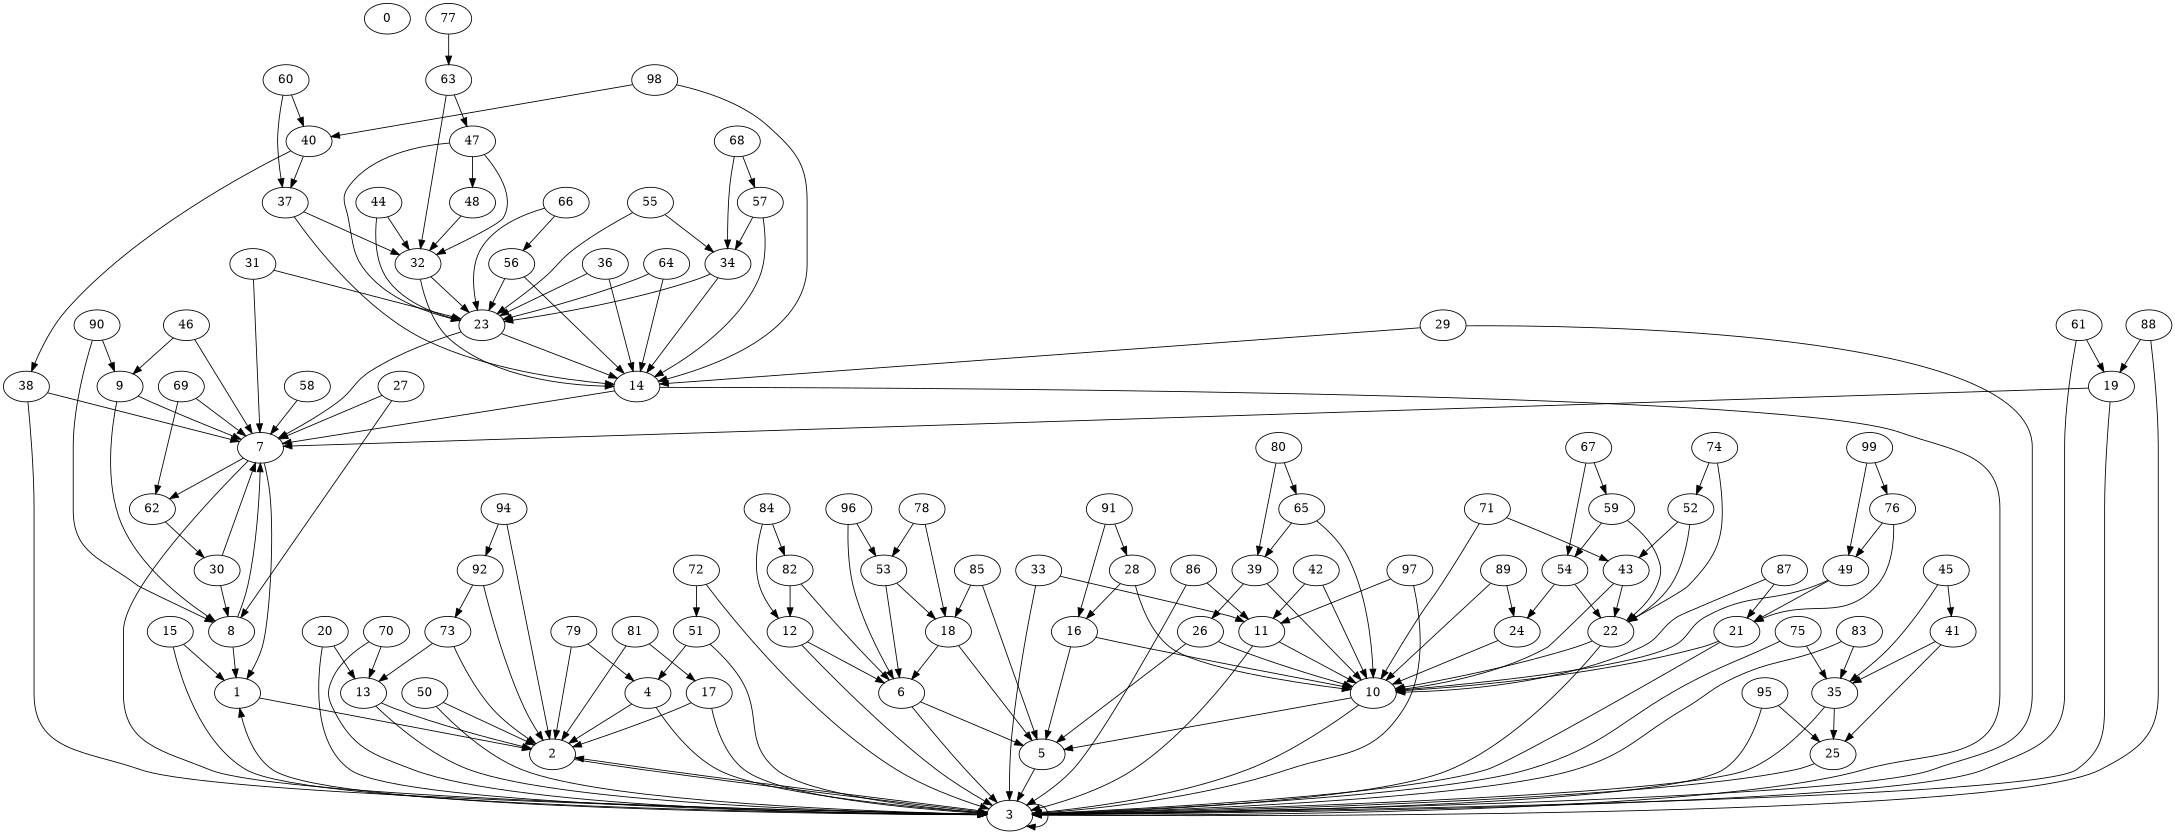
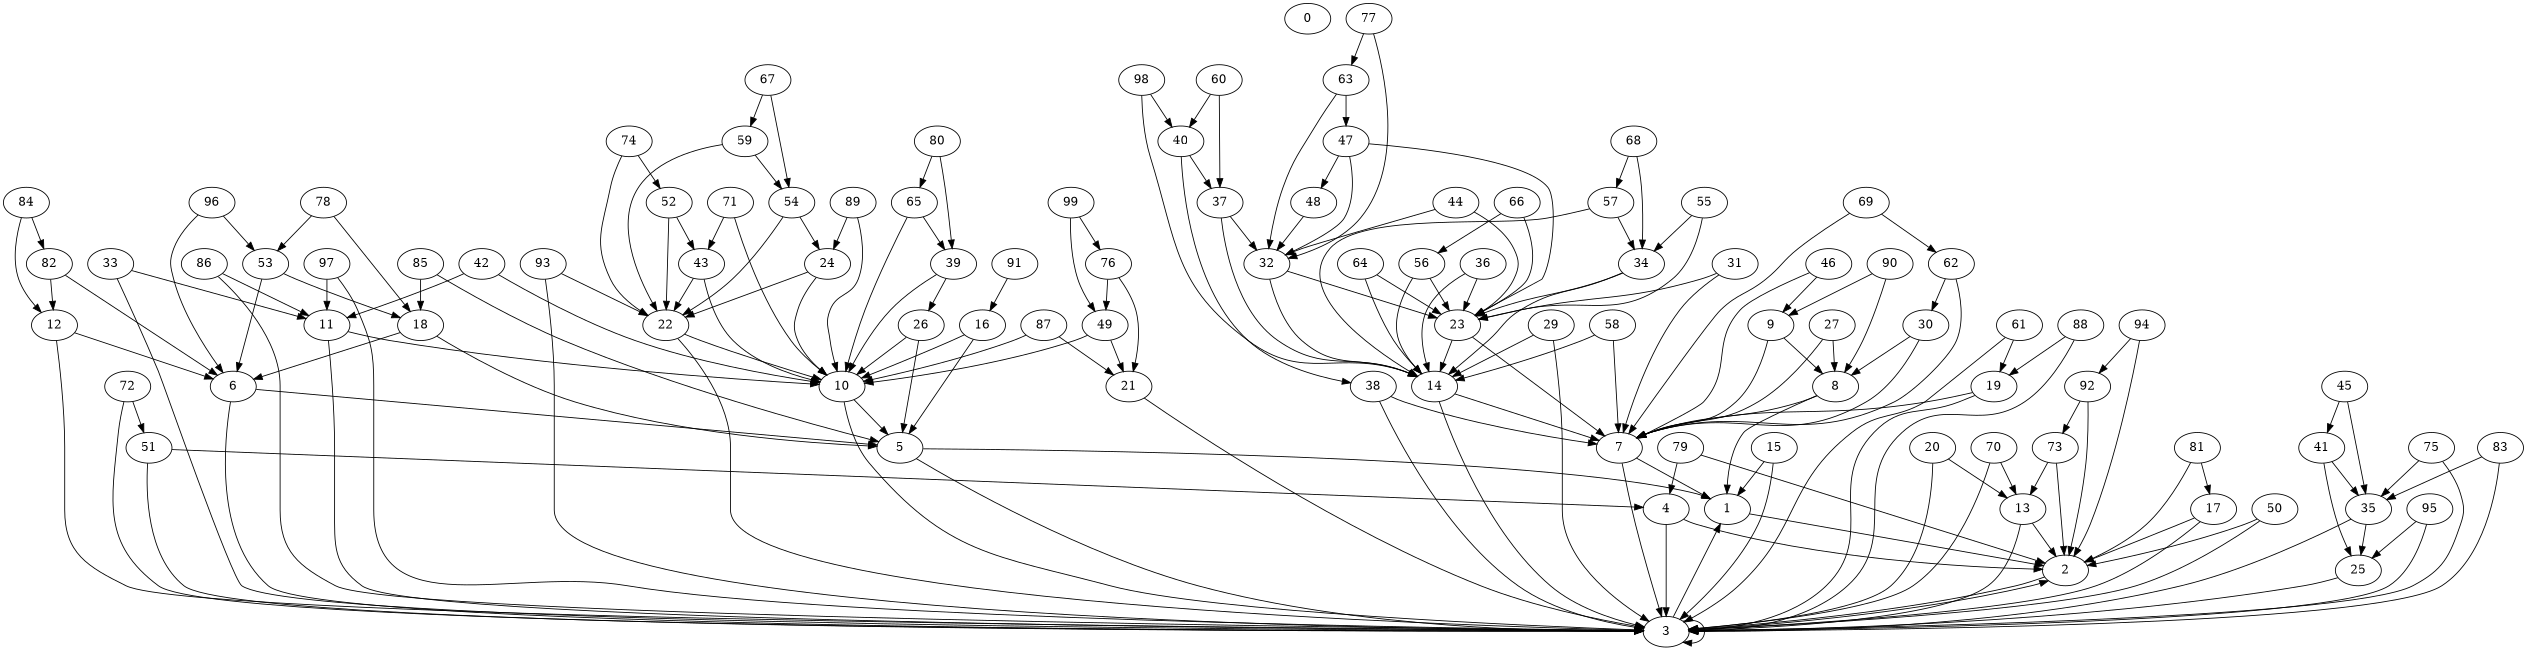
edge "77" -> "32": added
node "93": added
edge "24" -> "22": added
edge "58" -> "14": added
edge "5" -> "1": added
edge "7" -> "62": reversed
node "28": removed
edge "21" -> "10": removed
